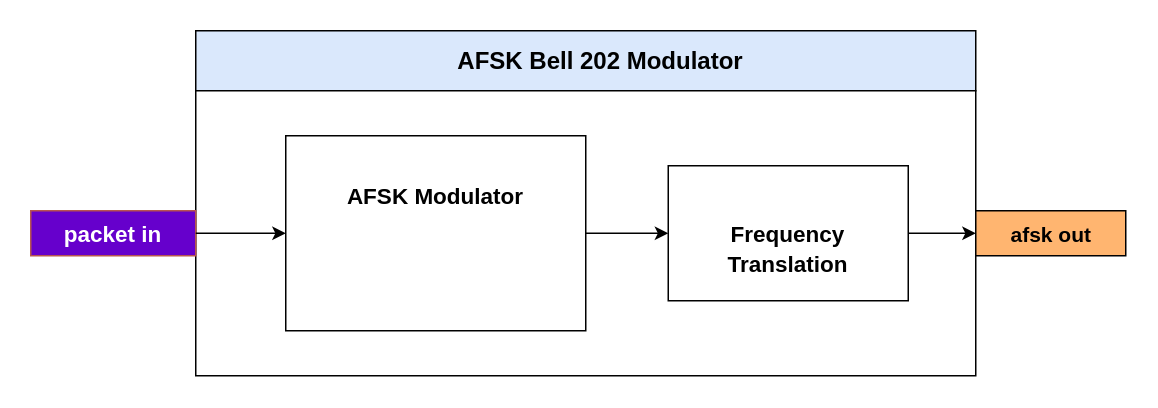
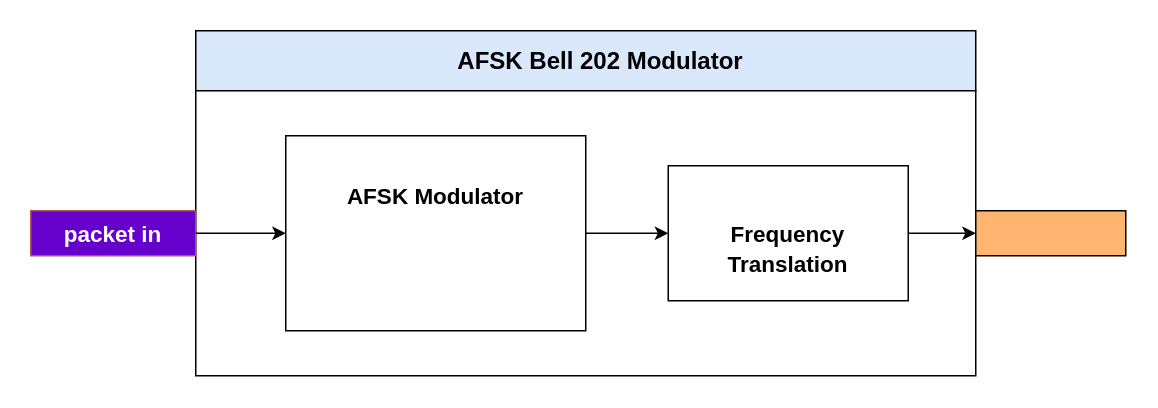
node "afsk out": removed
